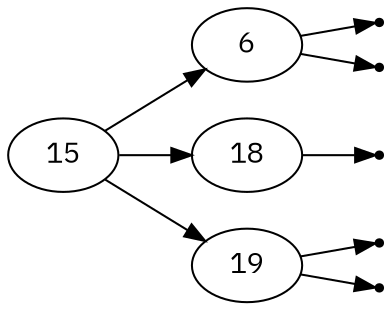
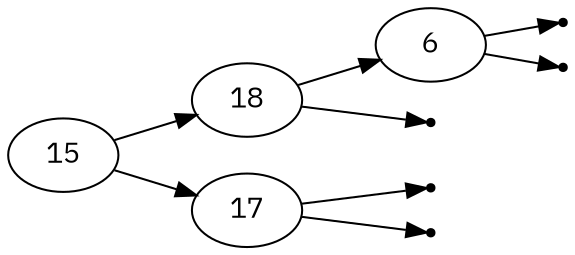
edge "15" -> "6": now "18" -> "6"
node "19": label "19" -> "17"
